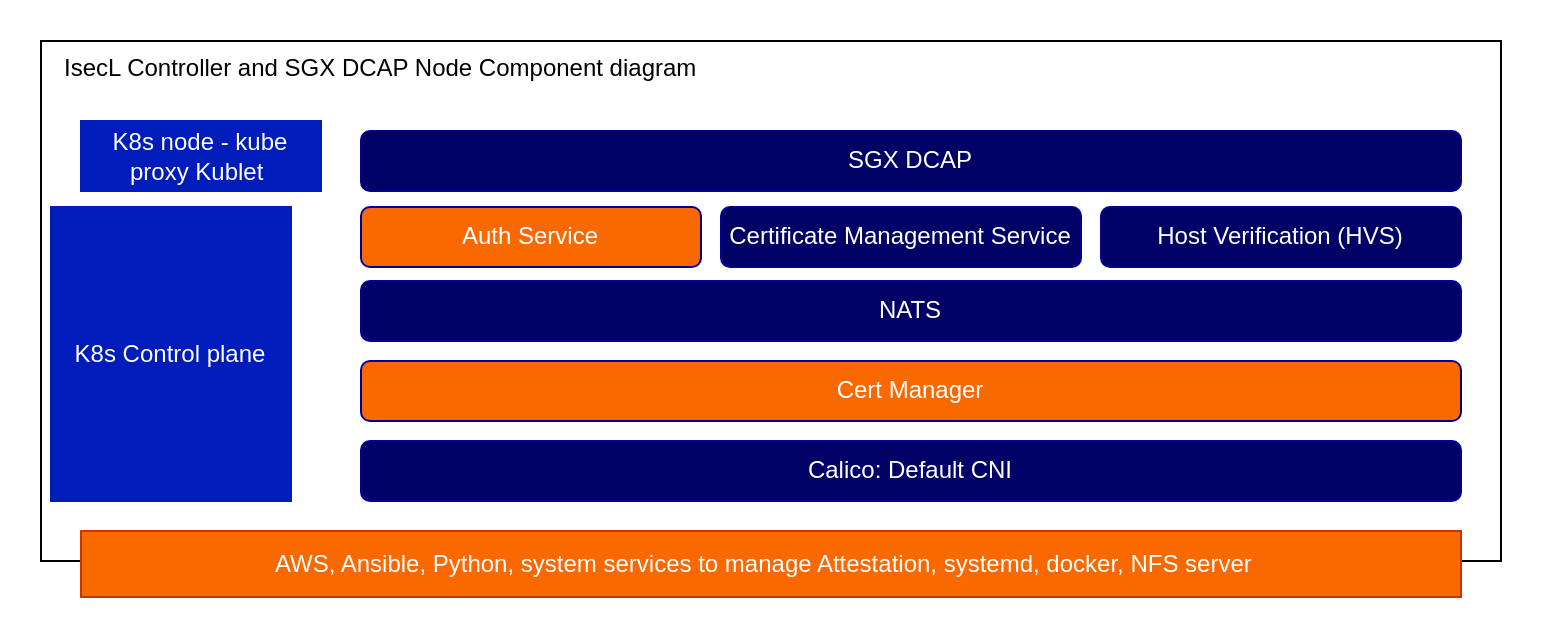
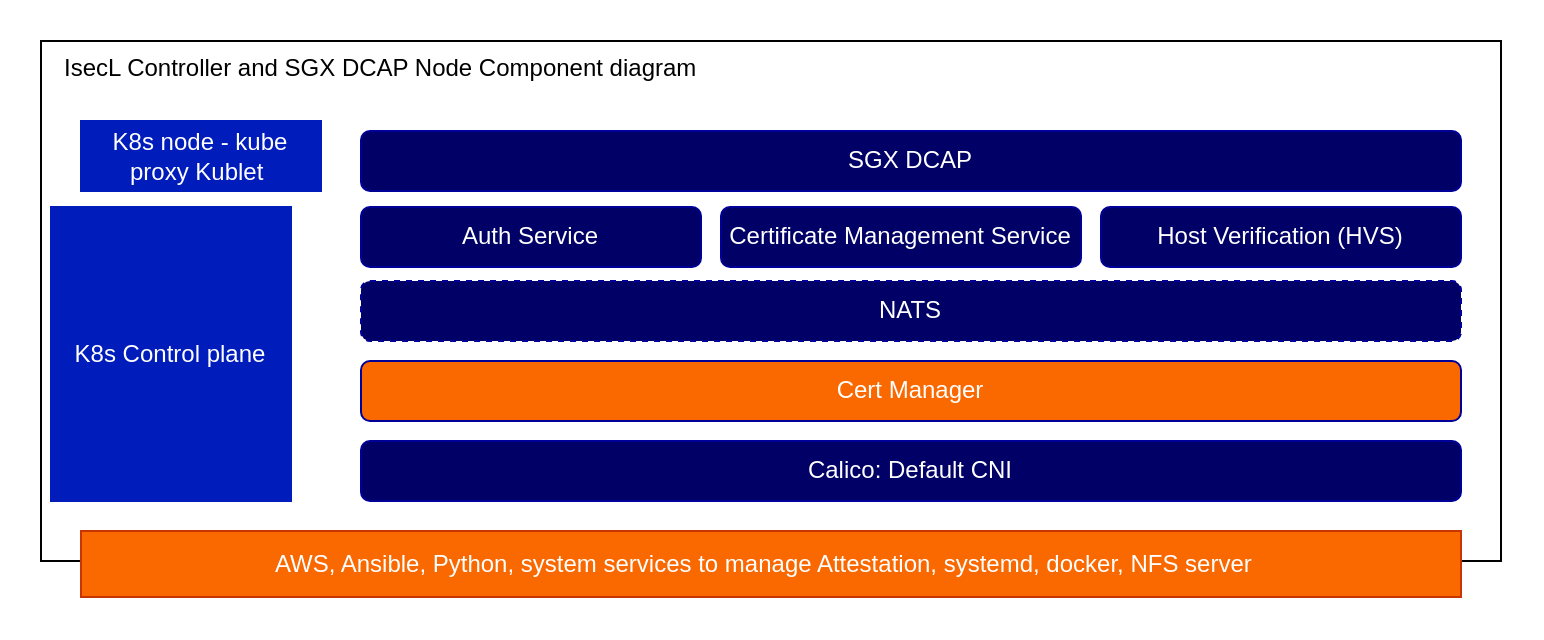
node "Auth Service": fillcolor #fa6800 -> #000066
node "NATS": style solid -> dashed
